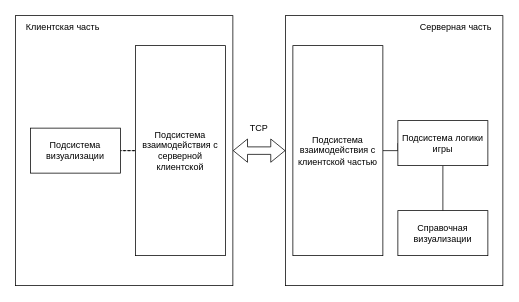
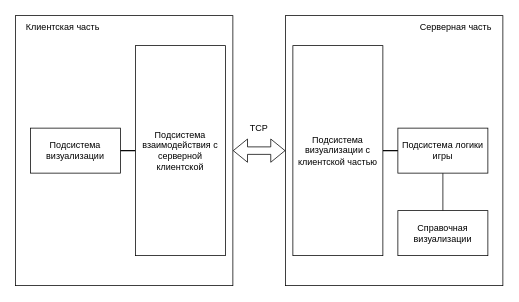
node "Подсистема логики игры": moved (443, 143) -> (443, 150)
edge "Подсистема визуализации" -- "Подсистема взаимодействия с серверной клиентской": style dashed -> solid
node "Подсистема взаимодействия с клиентской частью": label "Подсистема взаимодействия с клиентской частью" -> "Подсистема визуализации с клиентской частью"
